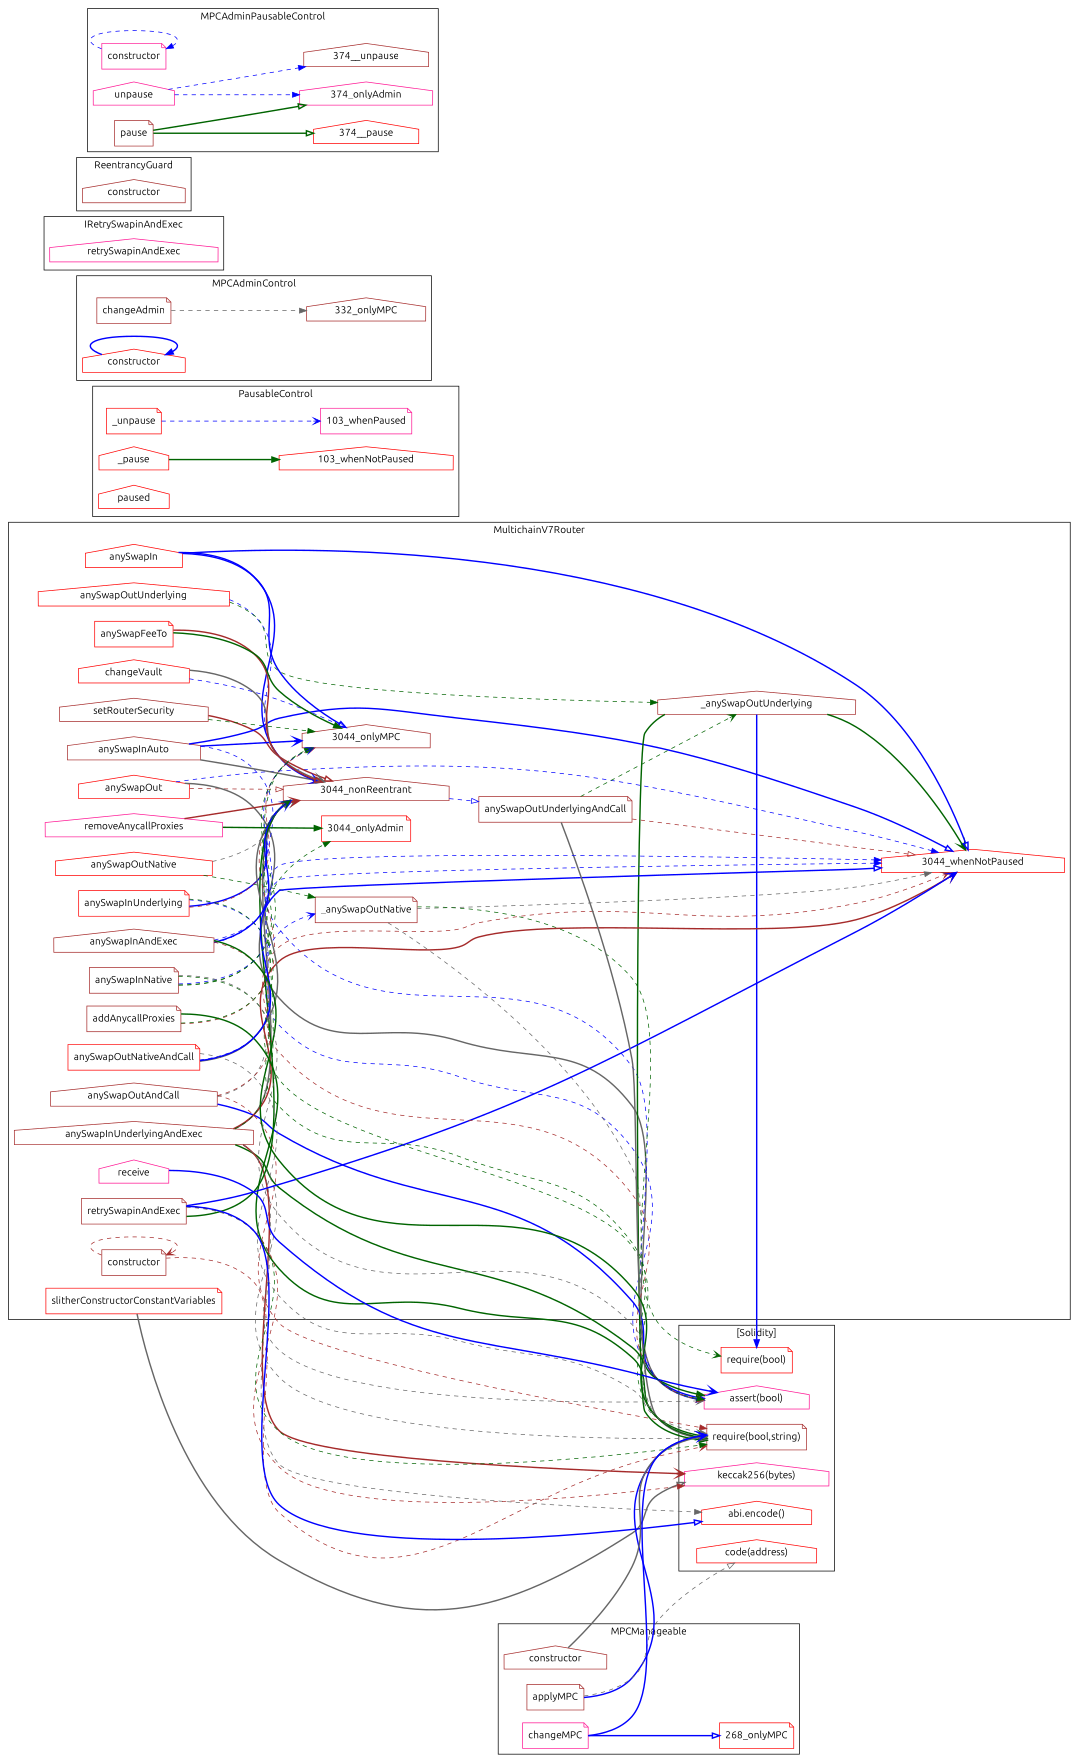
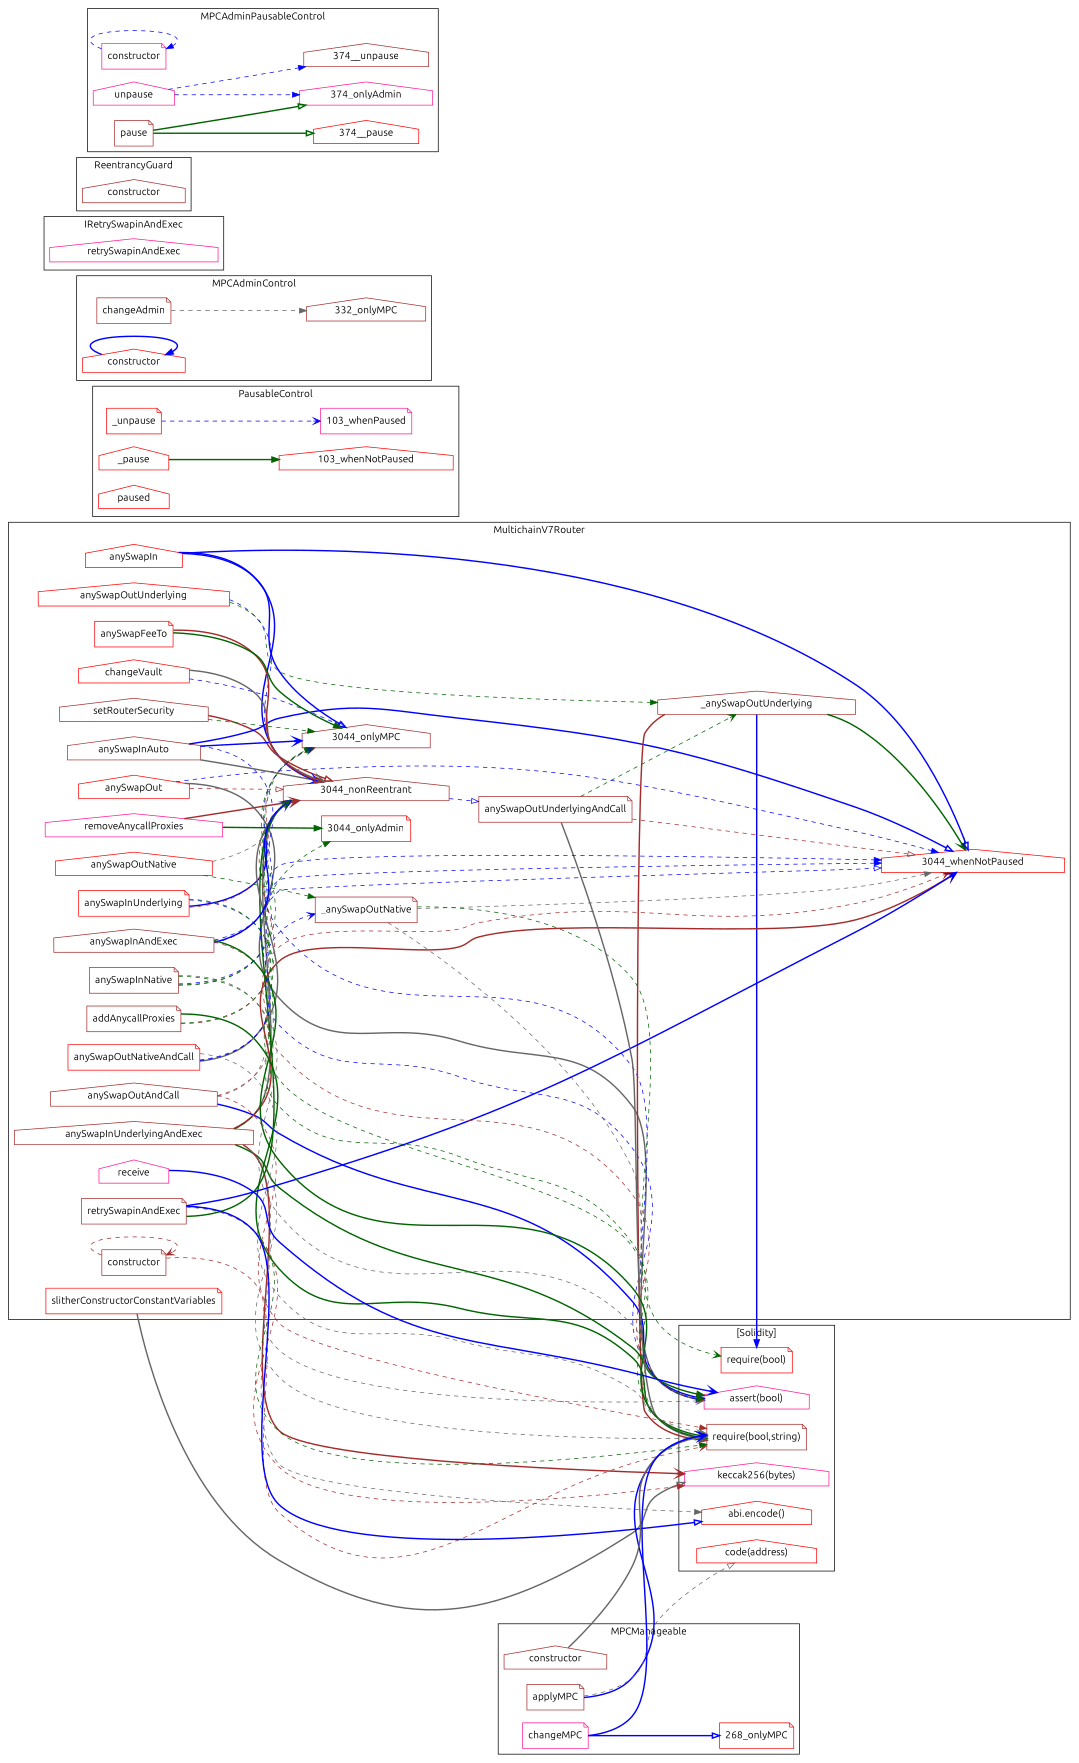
edge "anySwapOutNativeAndCall" -> "3044_whenNotPaused": style bold -> dashed
edge "_anySwapOutUnderlying" -> "require(bool,string)": color darkgreen -> brown
